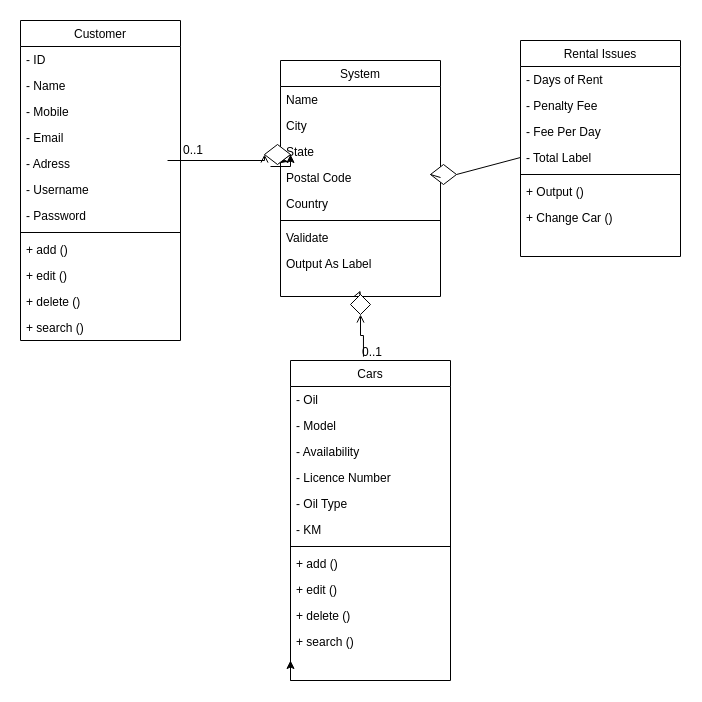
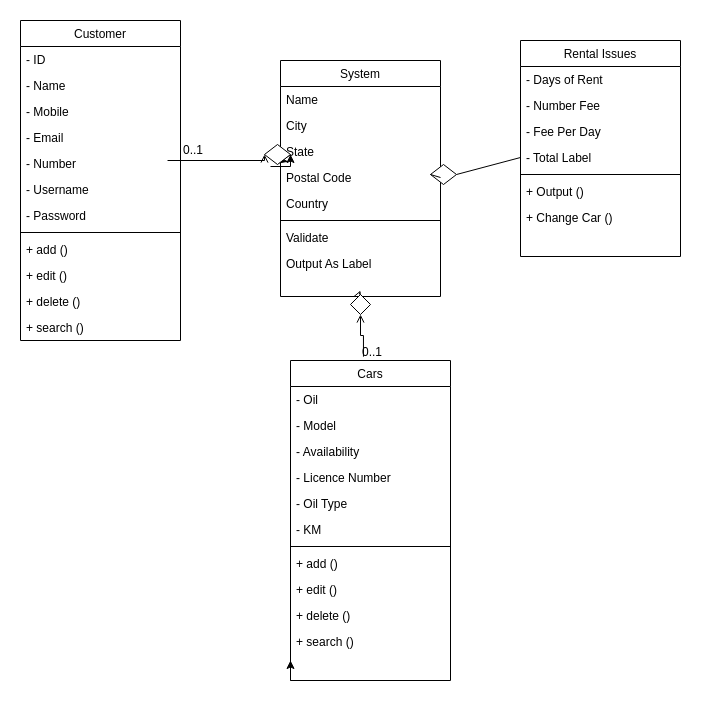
node "- Penalty Fee": label "- Penalty Fee" -> "- Number Fee"
node "- Adress": label "- Adress" -> "- Number"
